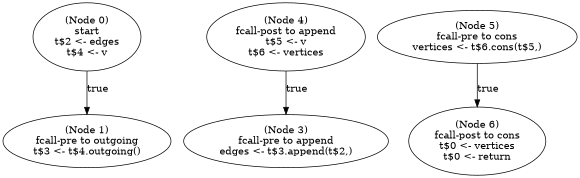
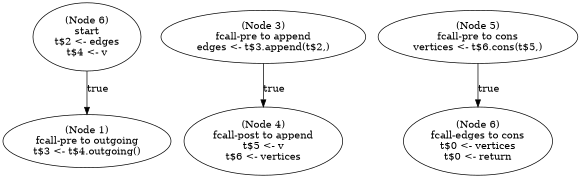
node "(Node 0) start t$2 <- edges t$4 <- v": label "(Node 0) start t$2 <- edges t$4 <- v" -> "(Node 6) start t$2 <- edges t$4 <- v"
edge "(Node 4) fcall-post to append t$5 <- v t$6 <- vertices" -> "(Node 3) fcall-pre to append edges <- t$3.append(t$2,)": reversed
node "(Node 6) fcall-post to cons t$0 <- vertices t$0 <- return": label "(Node 6) fcall-post to cons t$0 <- vertices t$0 <- return" -> "(Node 6) fcall-edges to cons t$0 <- vertices t$0 <- return"
